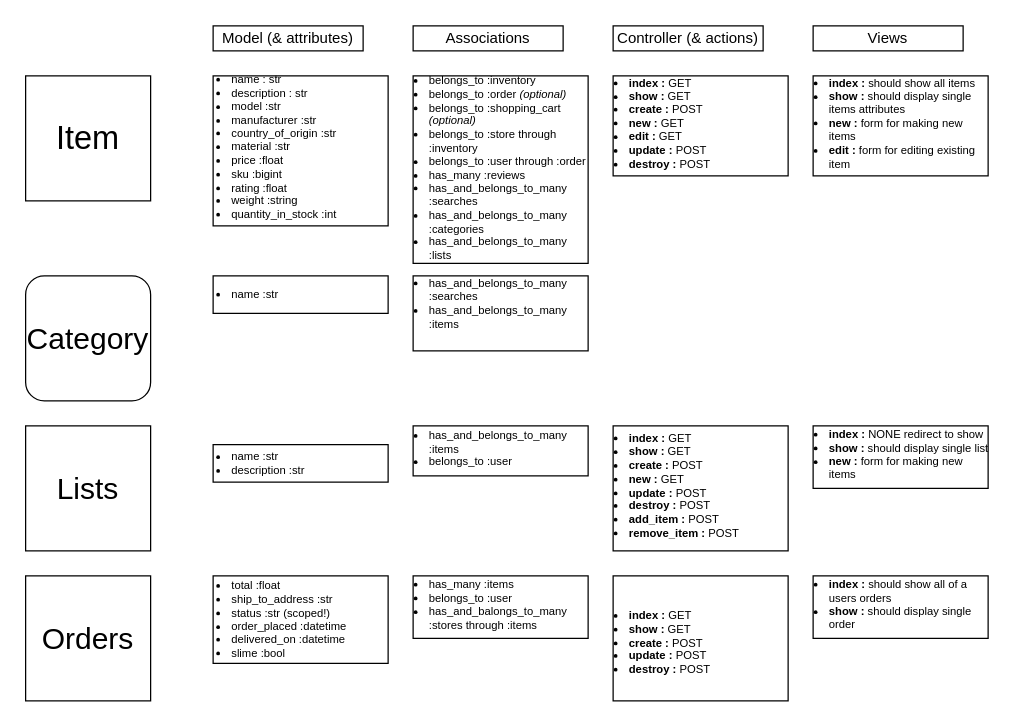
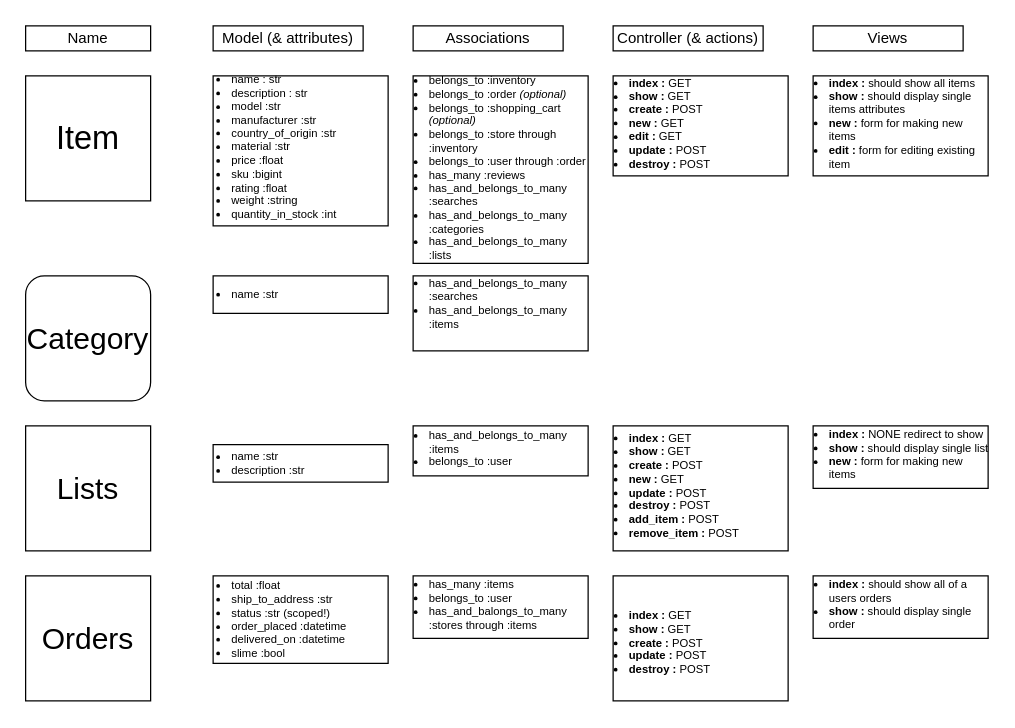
node "Name": added
